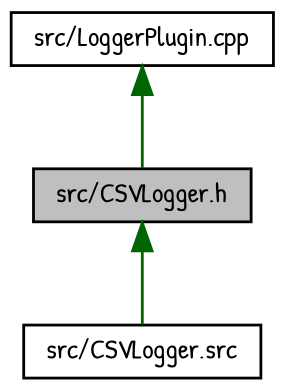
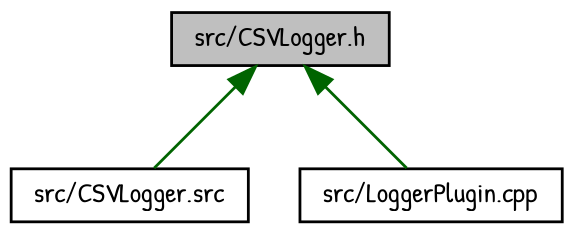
edge "src/CSVLogger.h" -> "src/LoggerPlugin.cpp": reversed
